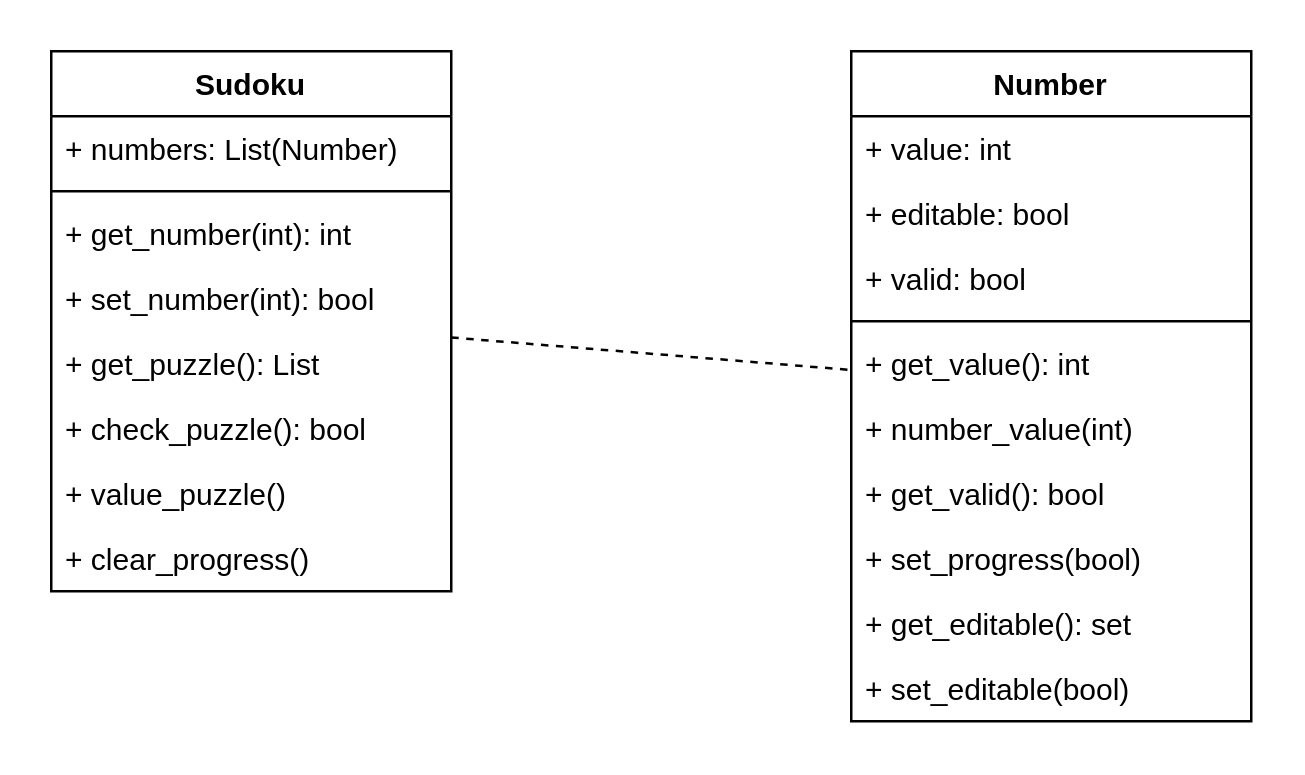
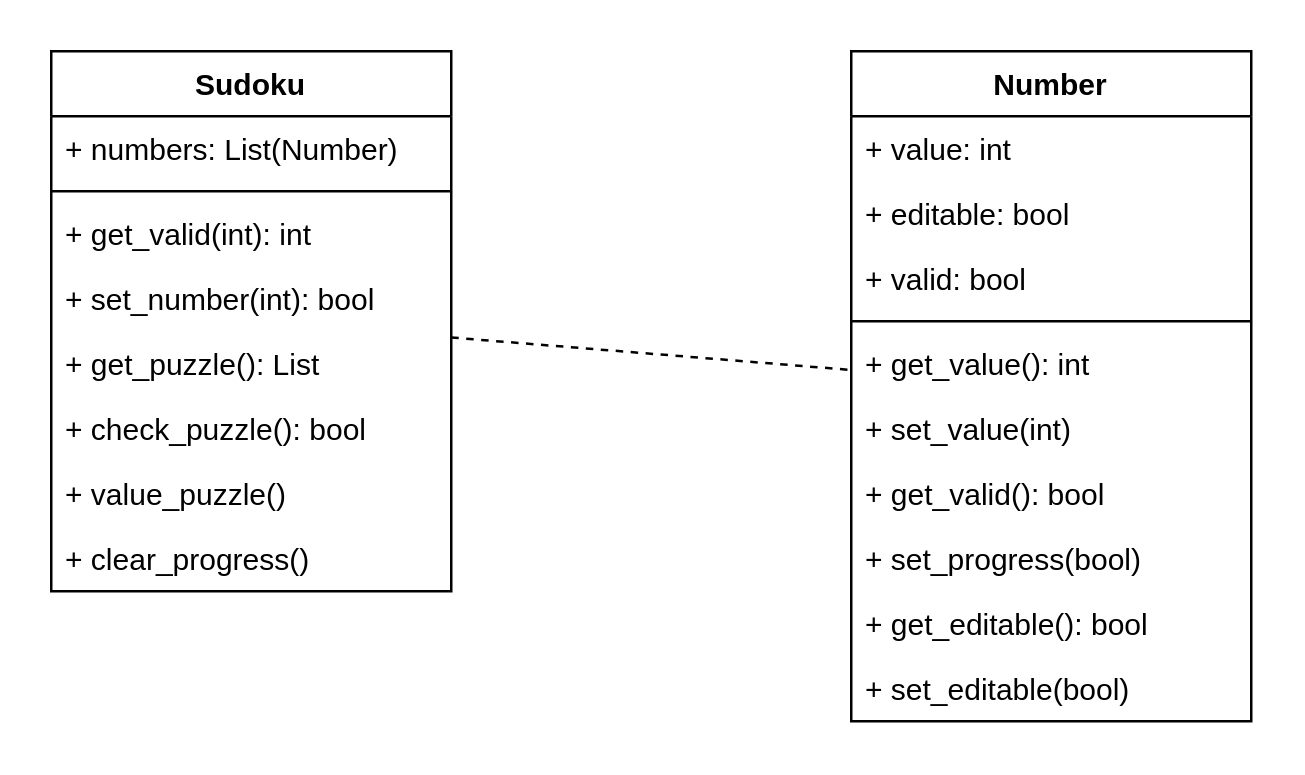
node "+ get_number(int): int": label "+ get_number(int): int" -> "+ get_valid(int): int"
node "+ number_value(int)": label "+ number_value(int)" -> "+ set_value(int)"
node "+ get_editable(): set": label "+ get_editable(): set" -> "+ get_editable(): bool"
